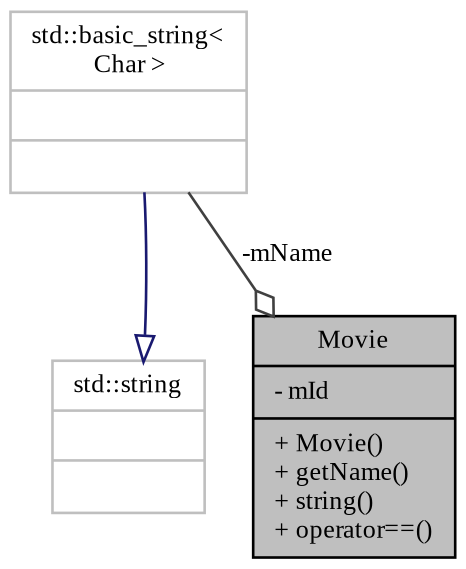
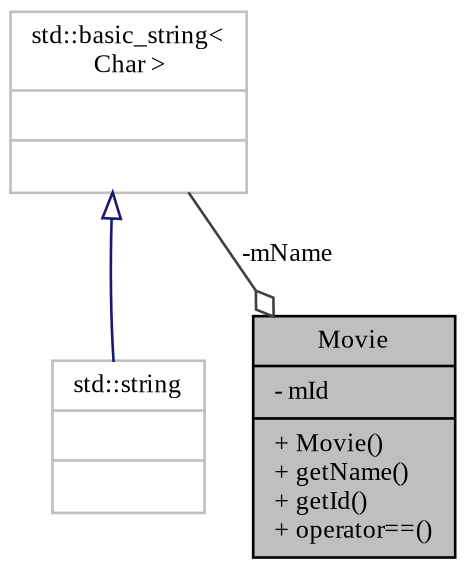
edge "std::basic_string<" -> "std::string": reversed
node "Movie": text "+ string()" -> "+ getId()"
